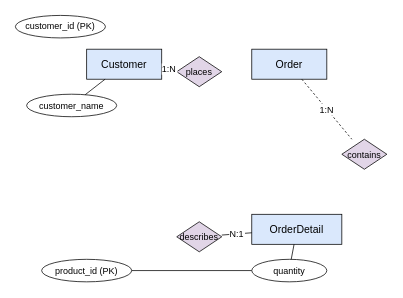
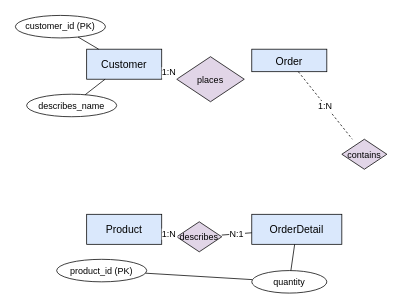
edge "customer_id (PK)" -- "Customer": added
node "Order": size 75x30 -> 75x23
node "places": size 45x30 -> 68x45
node "customer_name": label "customer_name" -> "describes_name"
node "Product": added
edge "Product" -- "describes": added, label "1:N"
node "product_id (PK)": moved (87, 270) -> (102, 270)
node "quantity": moved (289, 270) -> (289, 282)
